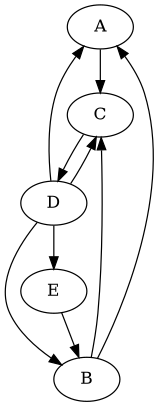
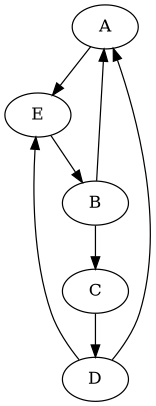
edge "A" -> "C": now "A" -> "E"
edge "D" -> "C": removed
edge "D" -> "B": removed
